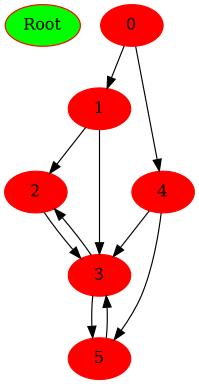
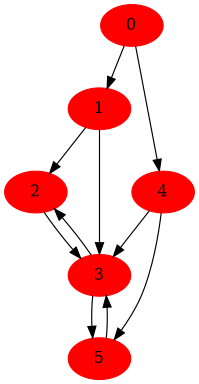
node "Root": removed
